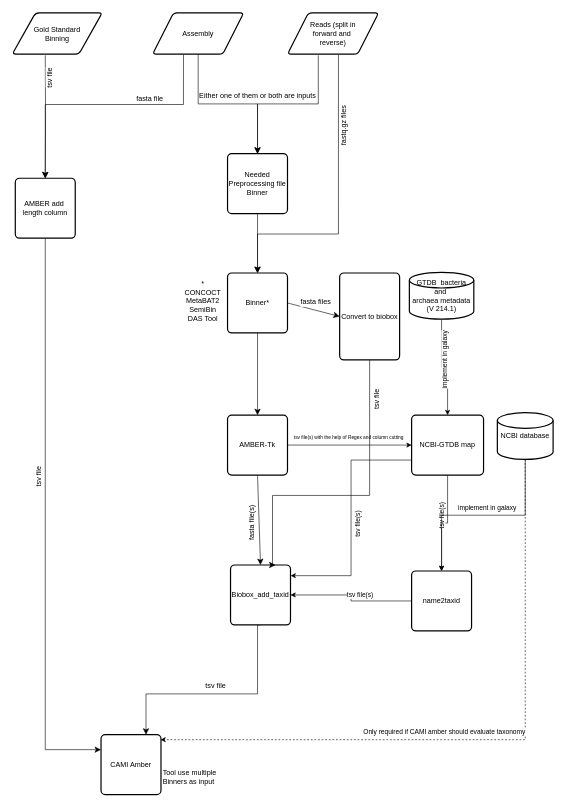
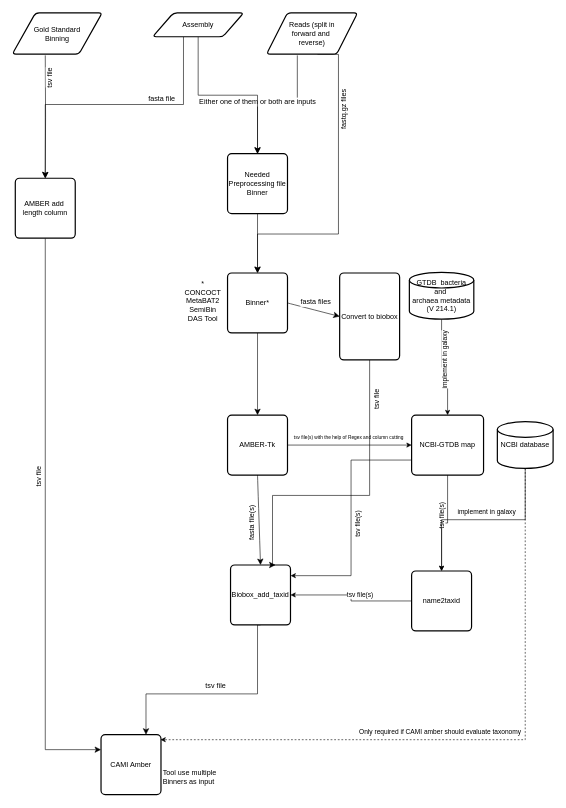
node "Assembly": size 91x41 -> 91x24
node "Reads (split in forward and reverse)": moved (333, 33) -> (312, 33)
node "NCBI database": moved (526, 436) -> (526, 445)
